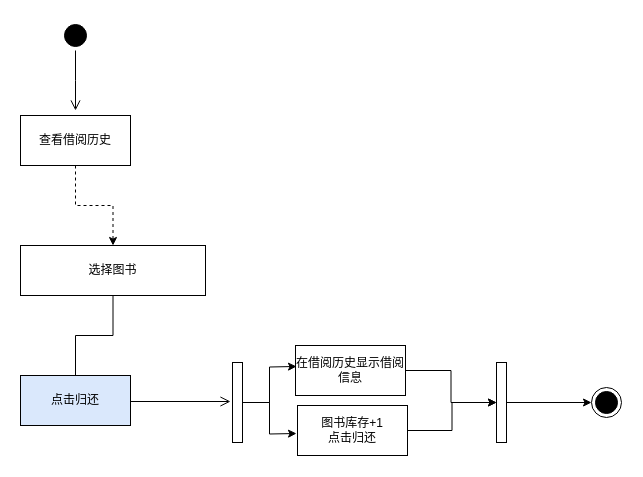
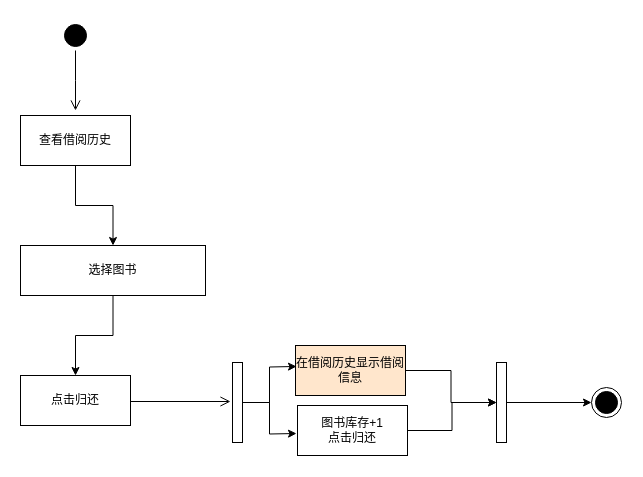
edge "查看借阅历史" -> "选择图书": style dashed -> solid
edge "选择图书" -- "点击归还": arrowhead none -> classic
node "在借阅历史显示借阅信息": fillcolor #ffffff -> #ffe6cc
node "点击归还": fillcolor #dae8fc -> #ffffff
